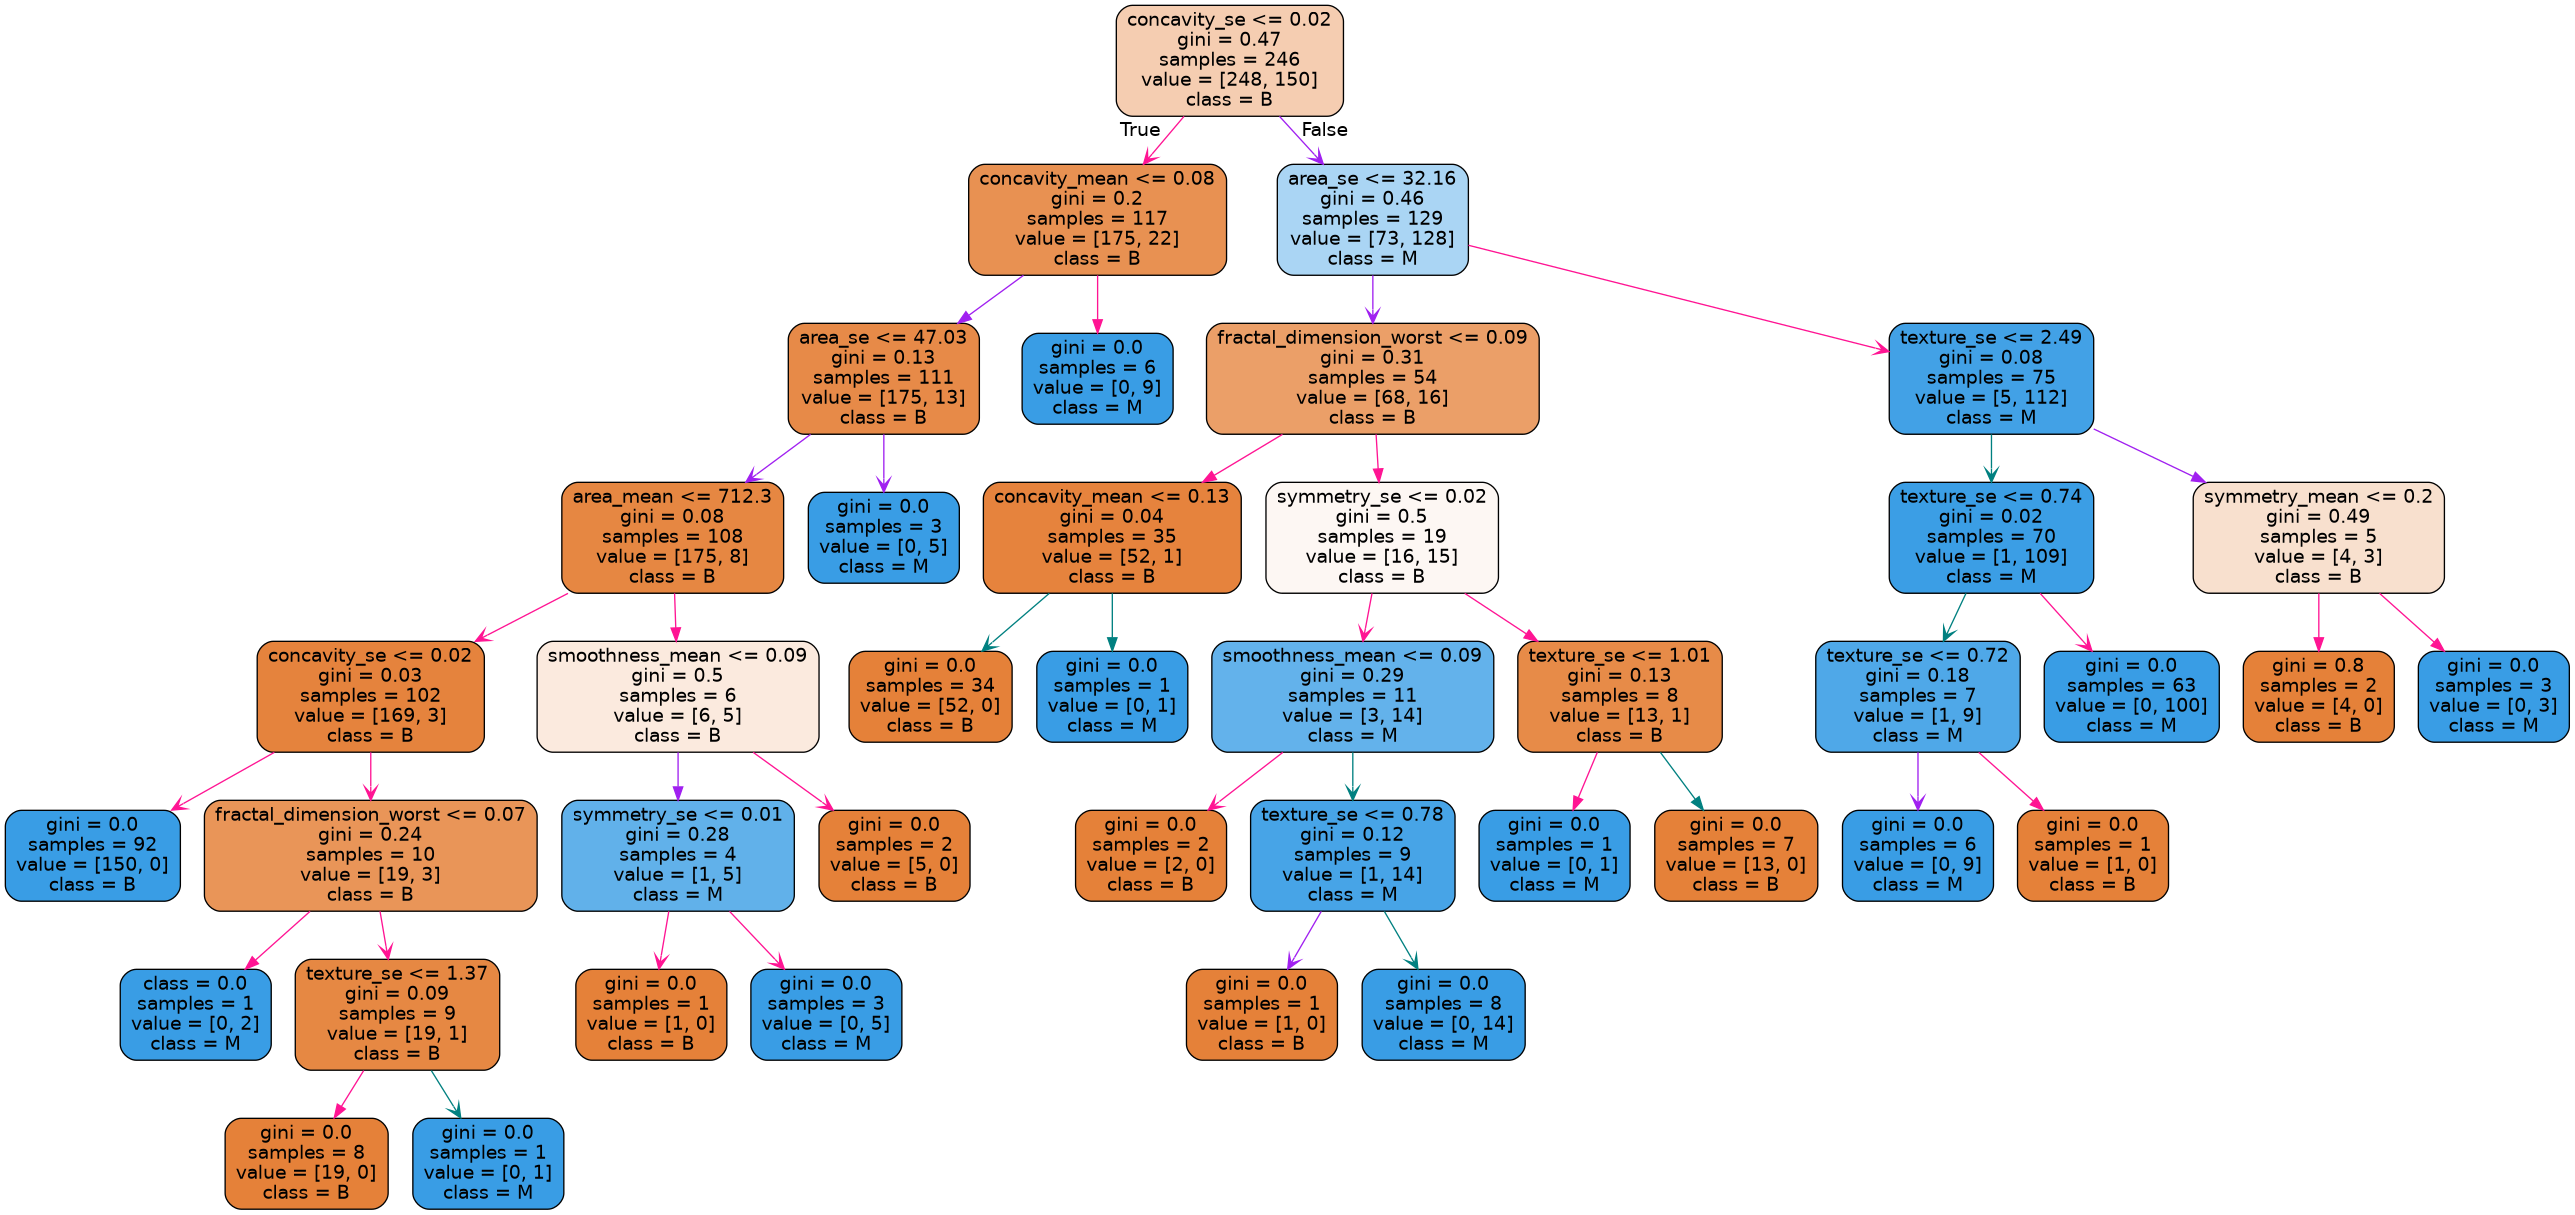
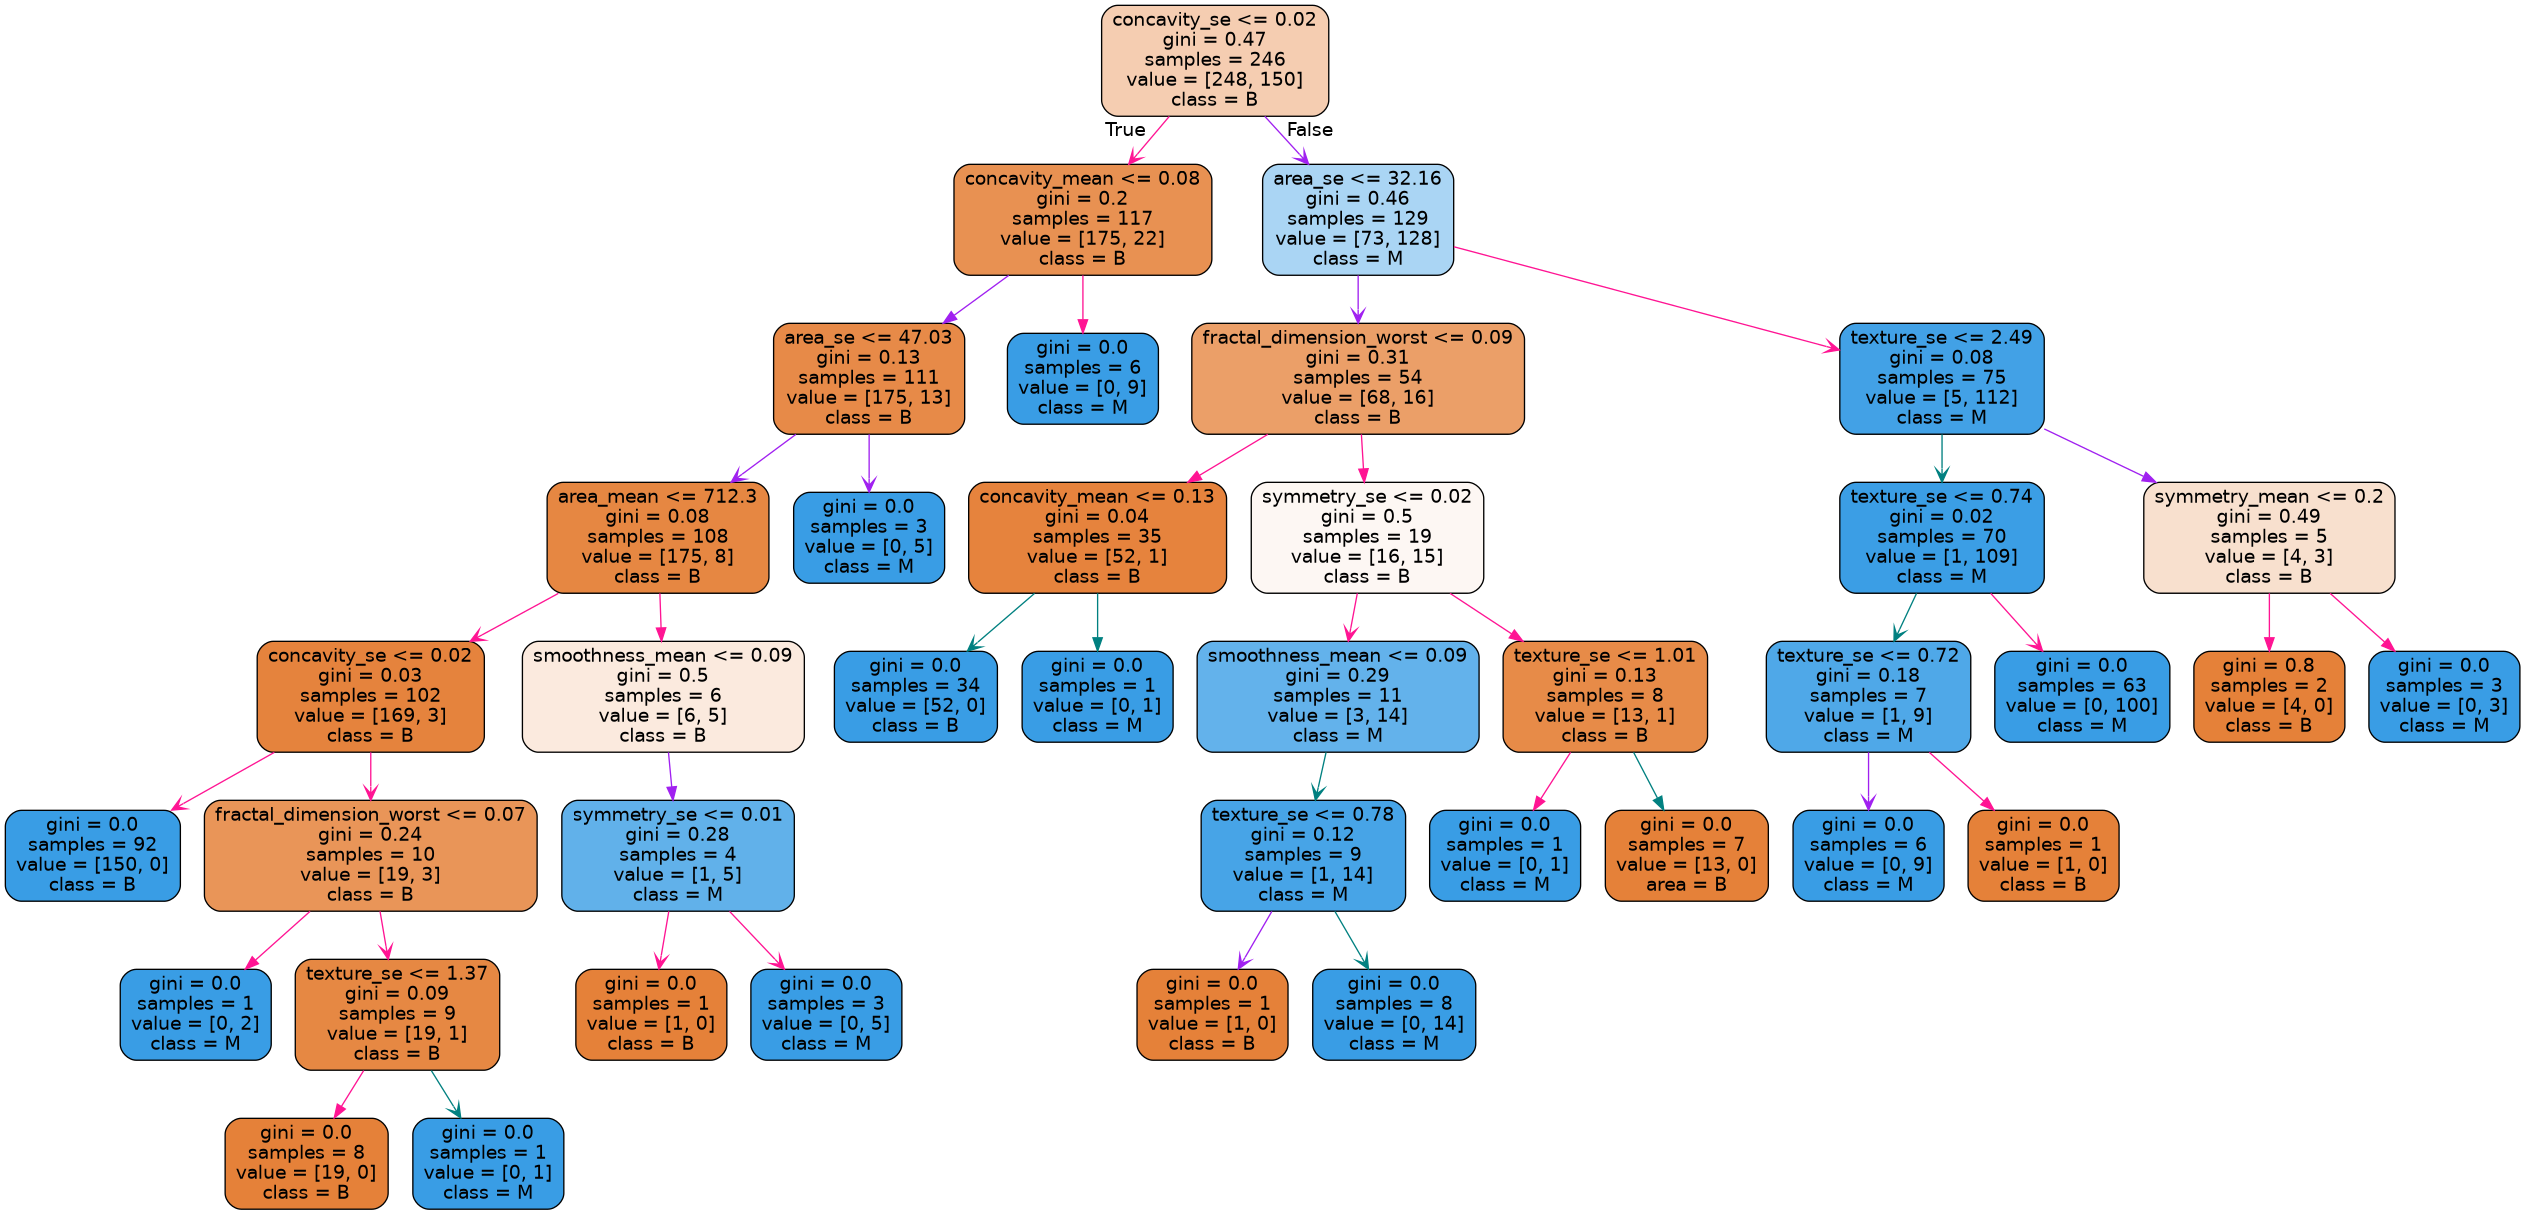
node "gini = 0.0 samples = 34 value = [52, 0] class = B": fillcolor #e58139 -> #399de5
node "gini = 0.0 samples = 2 value = [5, 0] class = B": removed
node "gini = 0.0 samples = 2 value = [2, 0] class = B": removed
node "gini = 0.0 samples = 7 value = [13, 0] class = B": label "gini = 0.0 samples = 7 value = [13, 0] class = B" -> "gini = 0.0 samples = 7 value = [13, 0] area = B"
node "class = 0.0 samples = 1 value = [0, 2] class = M": label "class = 0.0 samples = 1 value = [0, 2] class = M" -> "gini = 0.0 samples = 1 value = [0, 2] class = M"
